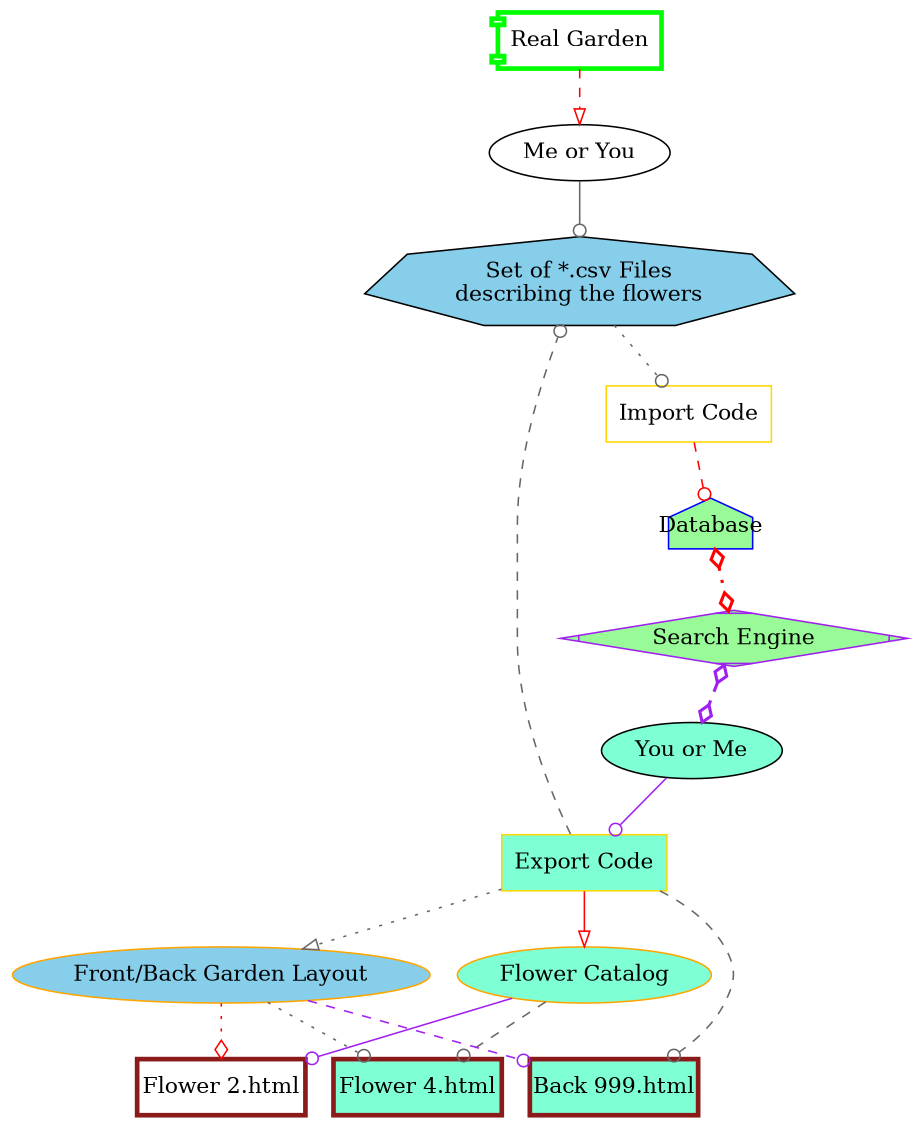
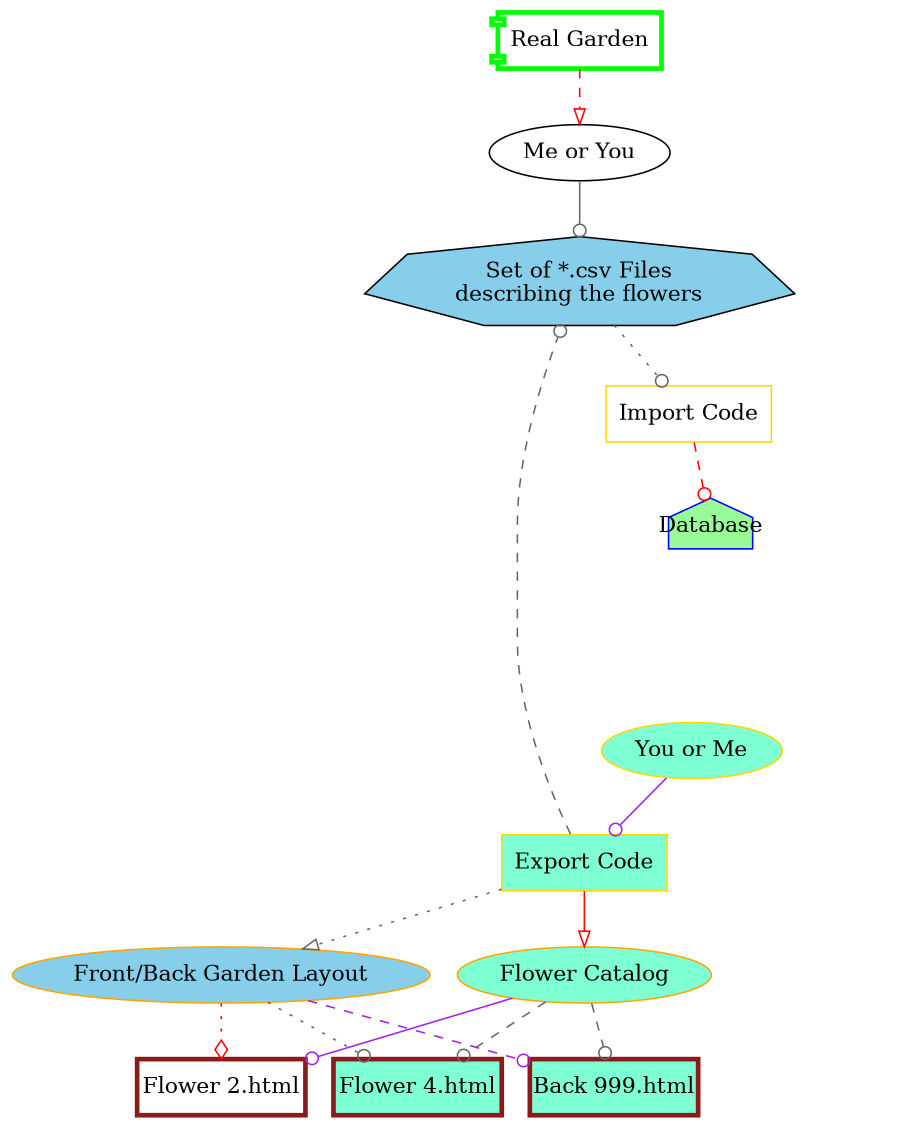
node "Search Engine": removed
node "You or Me": color black -> gold
edge "Export Code" -> "Back 999.html": now "Flower Catalog" -> "Back 999.html"
